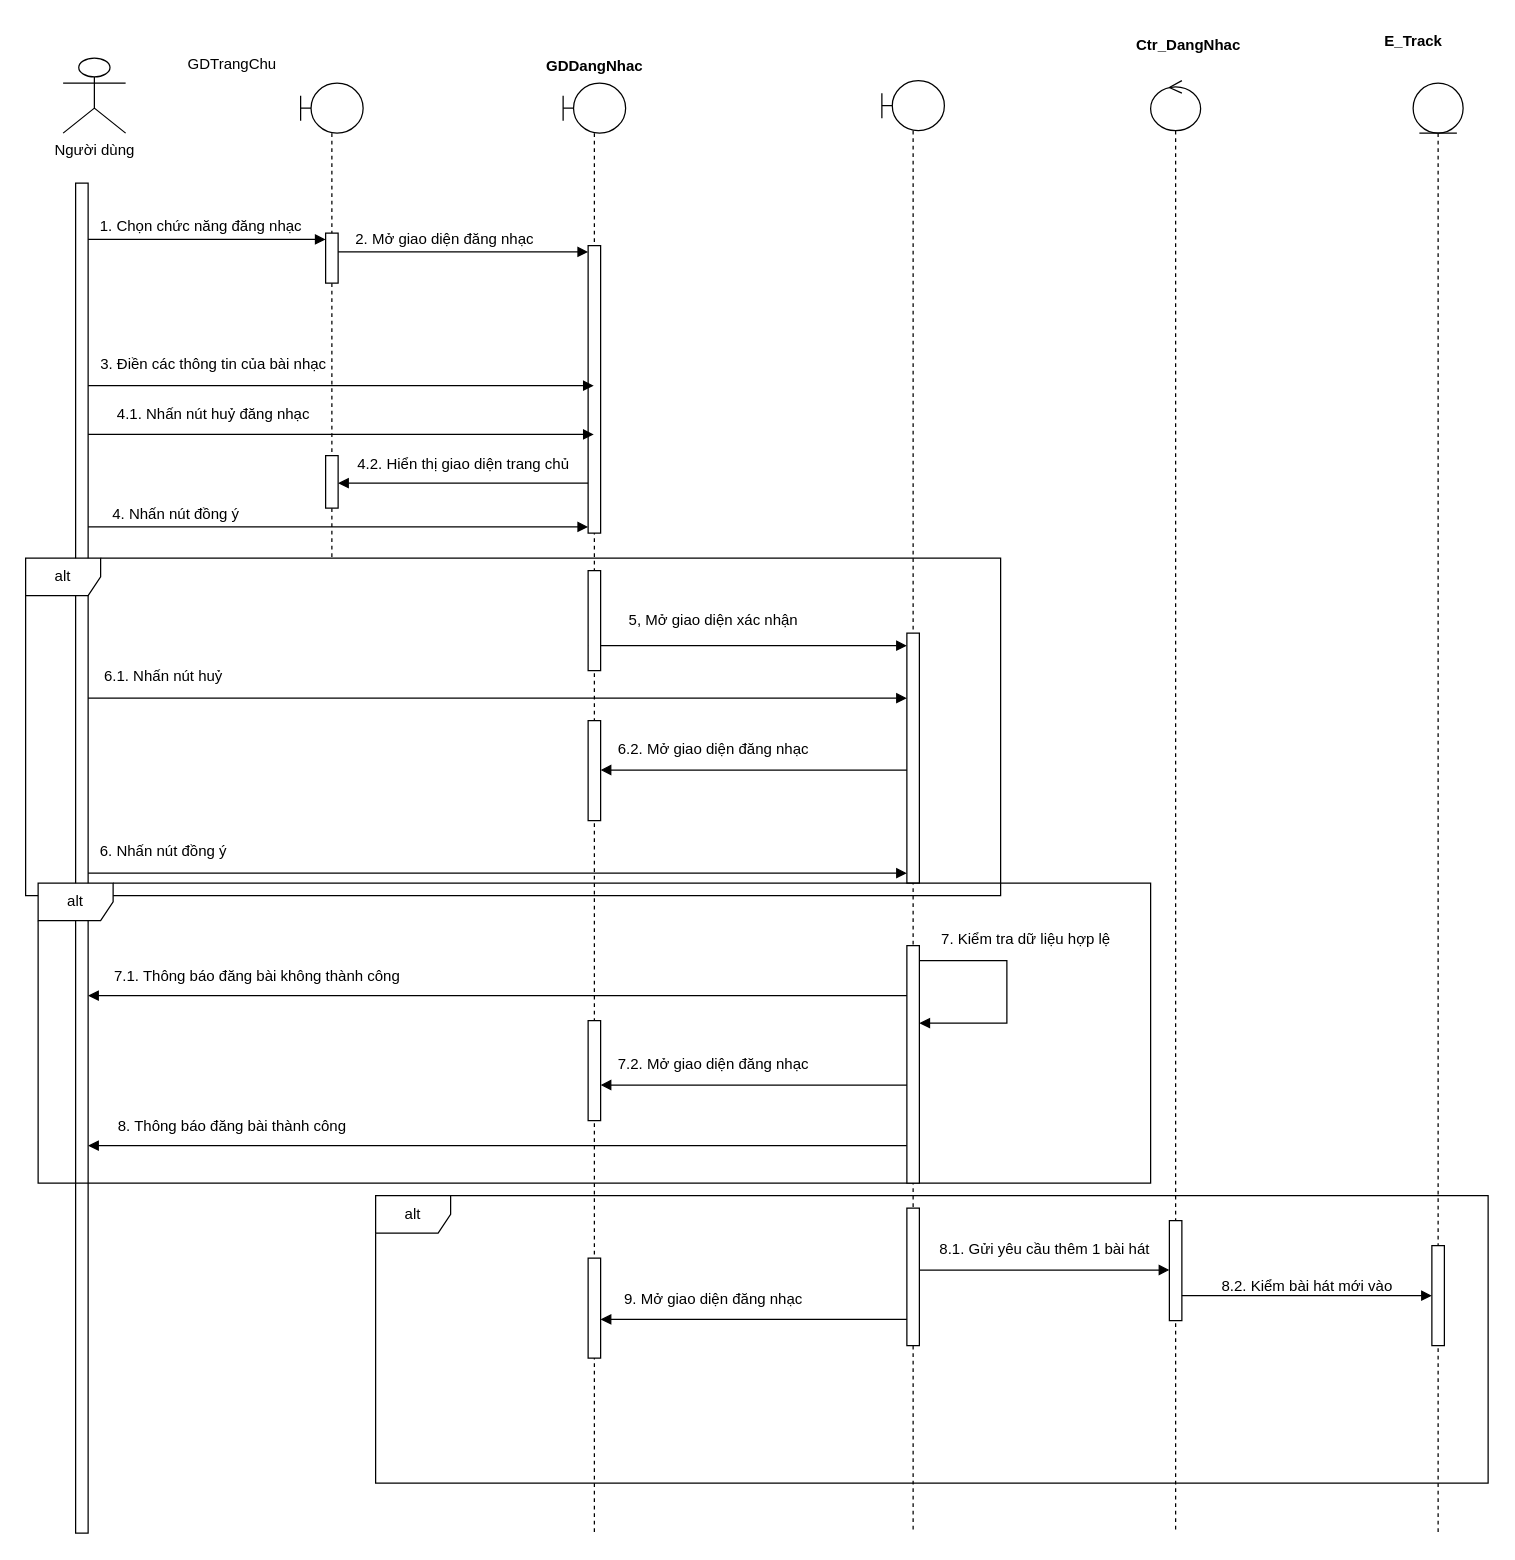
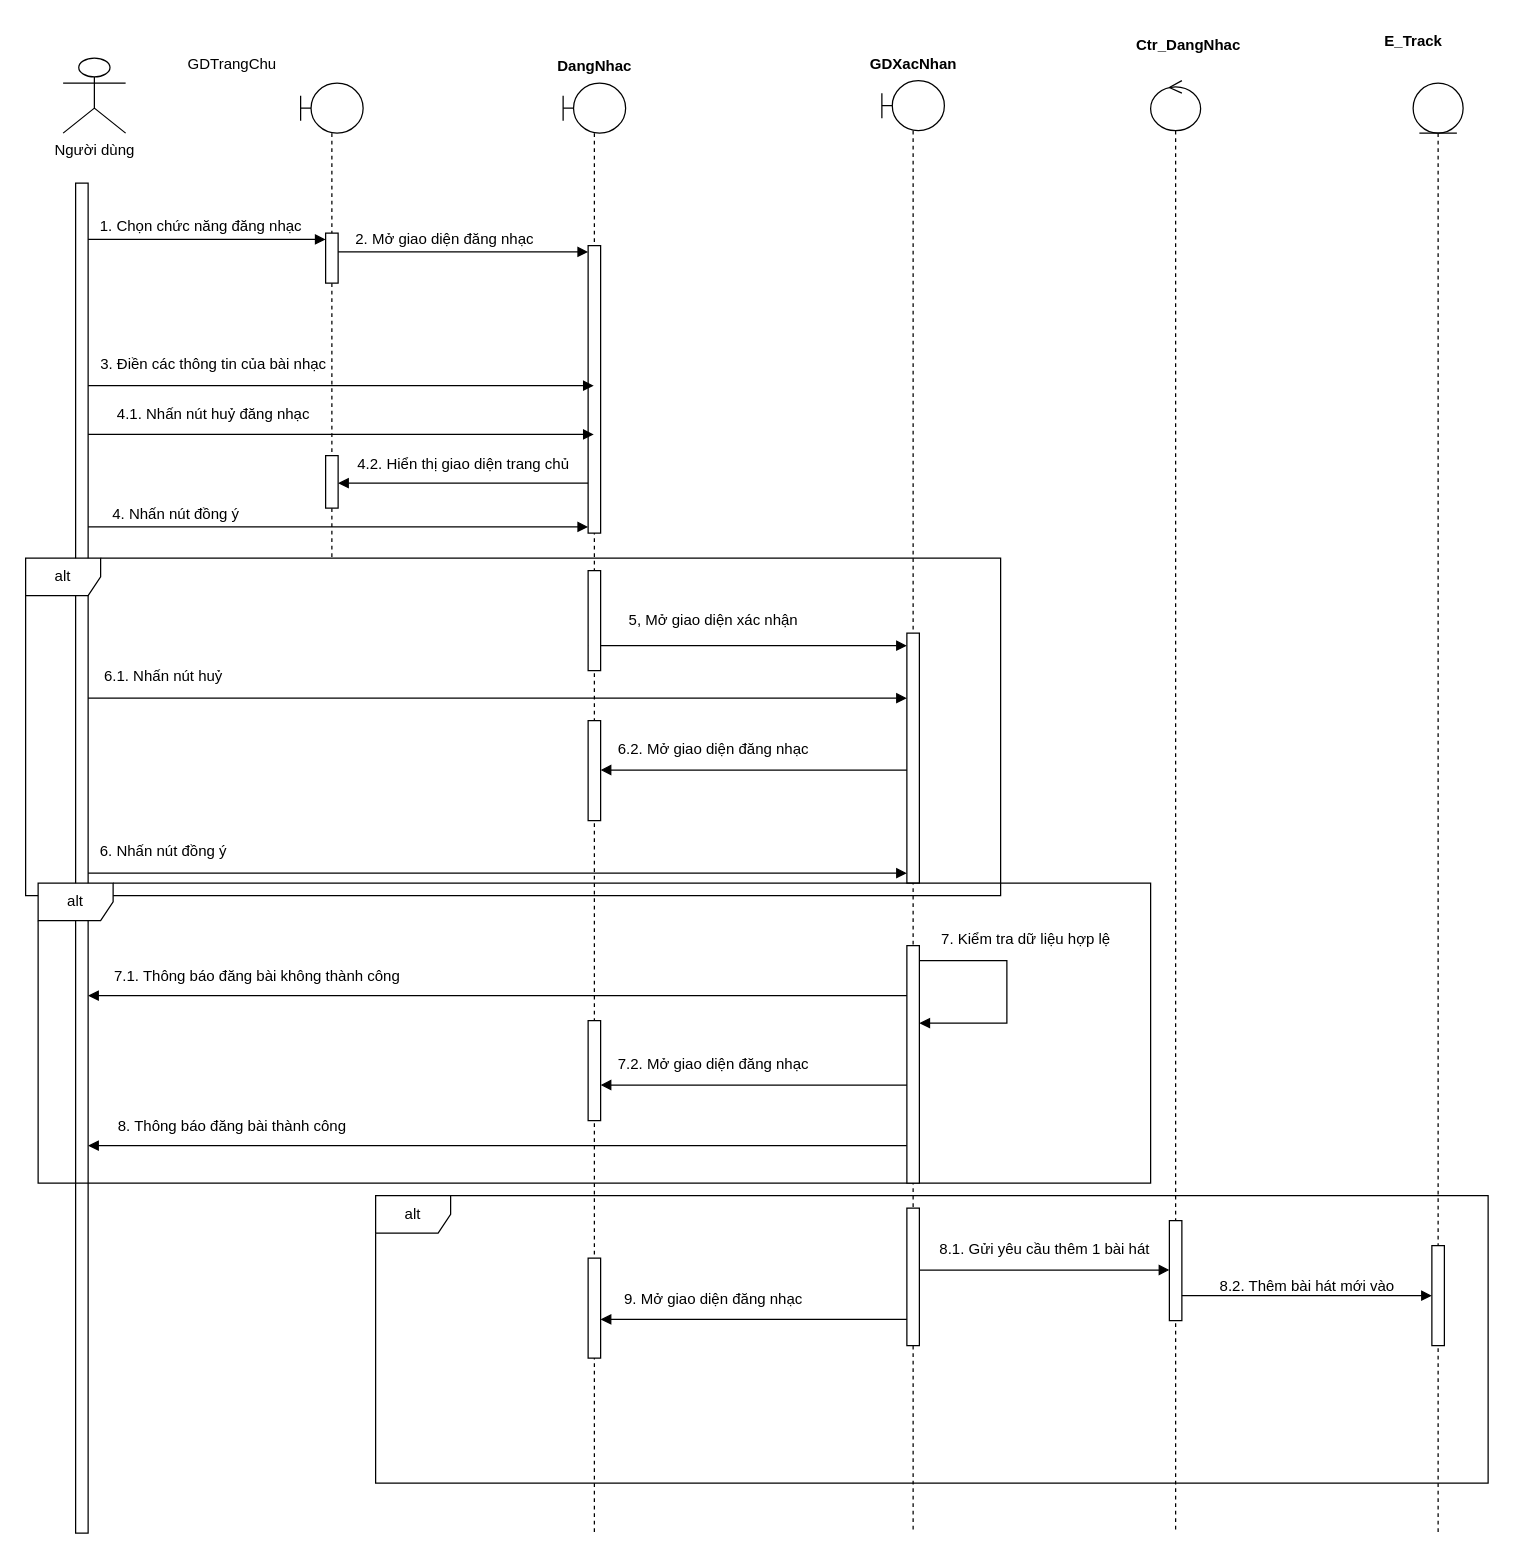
node "GDXacNhan": added
node "GDDangNhac": label "GDDangNhac" -> "DangNhac"
node "8.2. Kiểm bài hát mới vào": label "8.2. Kiểm bài hát mới vào" -> "8.2. Thêm bài hát mới vào"
